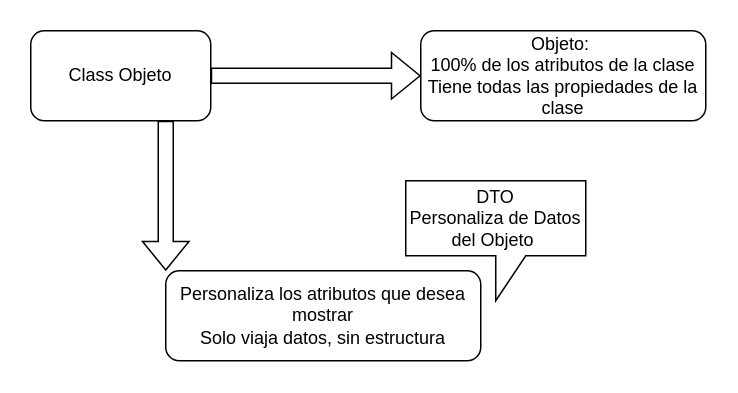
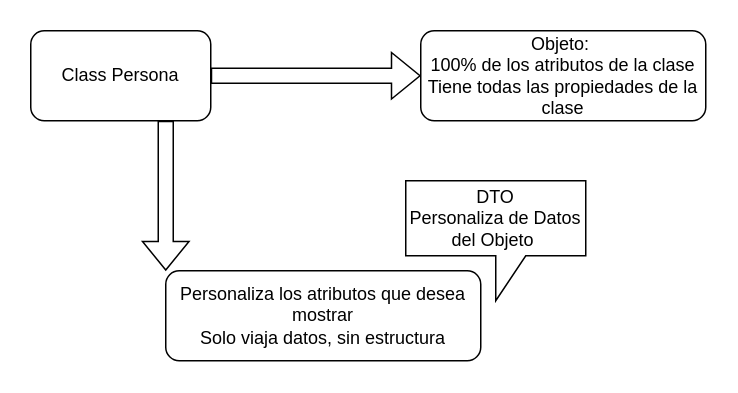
node "Class Objeto": label "Class Objeto" -> "Class Persona"
